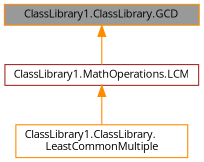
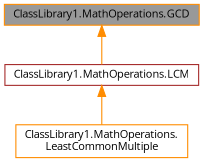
node "ClassLibrary1.ClassLibrary.GCD": label "ClassLibrary1.ClassLibrary.GCD" -> "ClassLibrary1.MathOperations.GCD"
node "ClassLibrary1.ClassLibrary. LeastCommonMultiple": label "ClassLibrary1.ClassLibrary. LeastCommonMultiple" -> "ClassLibrary1.MathOperations. LeastCommonMultiple"
